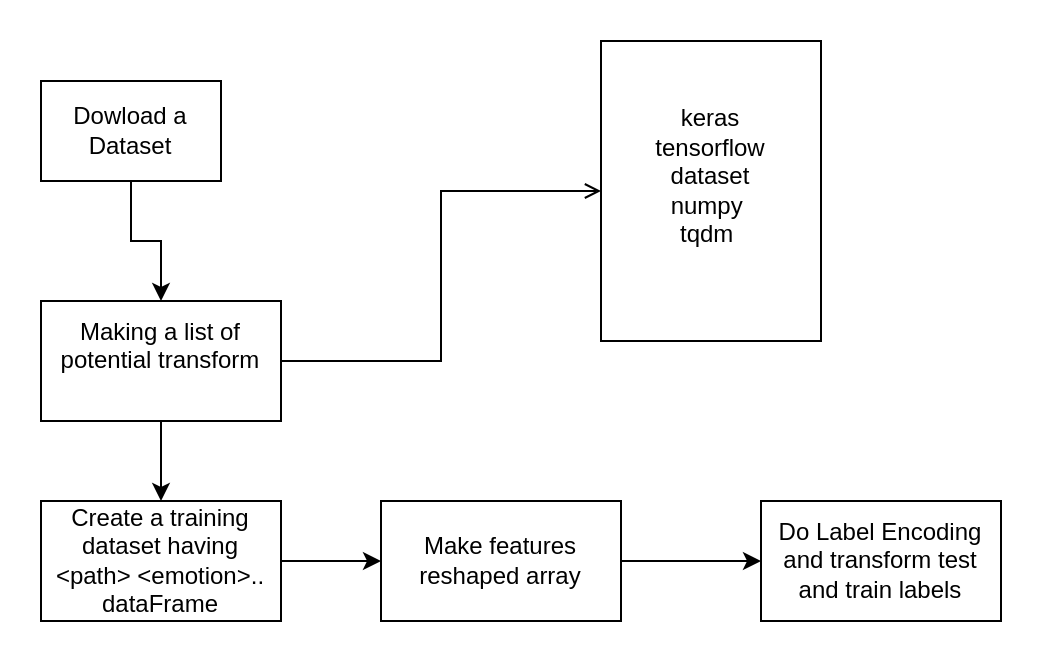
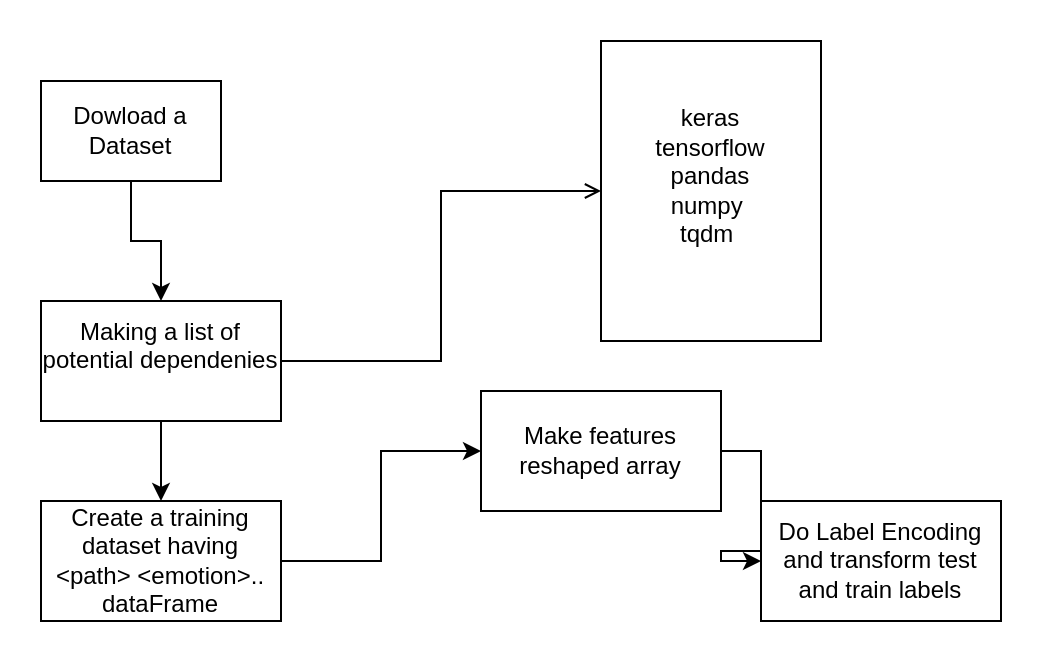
node "keras tensorflow dataset numpy tqdm": label "keras tensorflow dataset numpy tqdm" -> "keras tensorflow pandas numpy tqdm"
node "Making a list of potential transform": label "Making a list of potential transform" -> "Making a list of potential dependenies"
node "Make features reshaped array": moved (501, 561) -> (601, 451)
